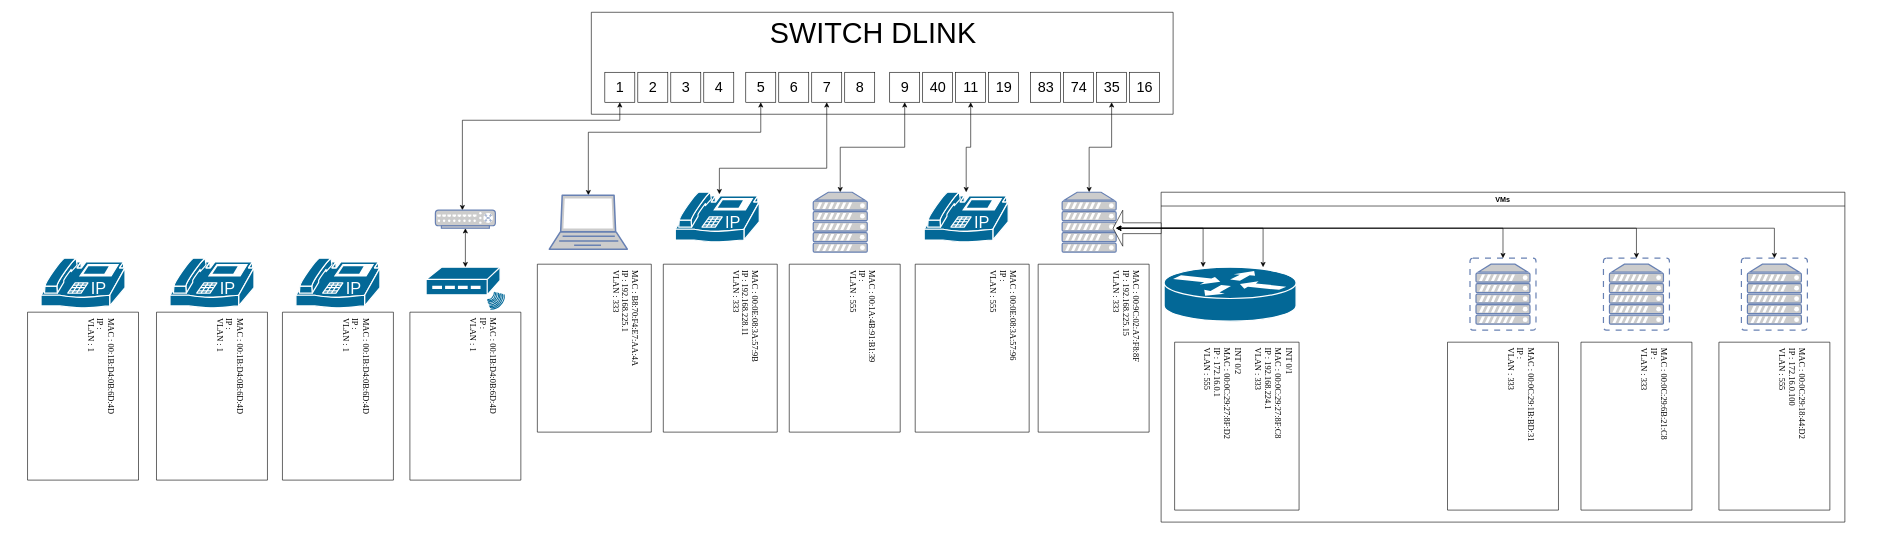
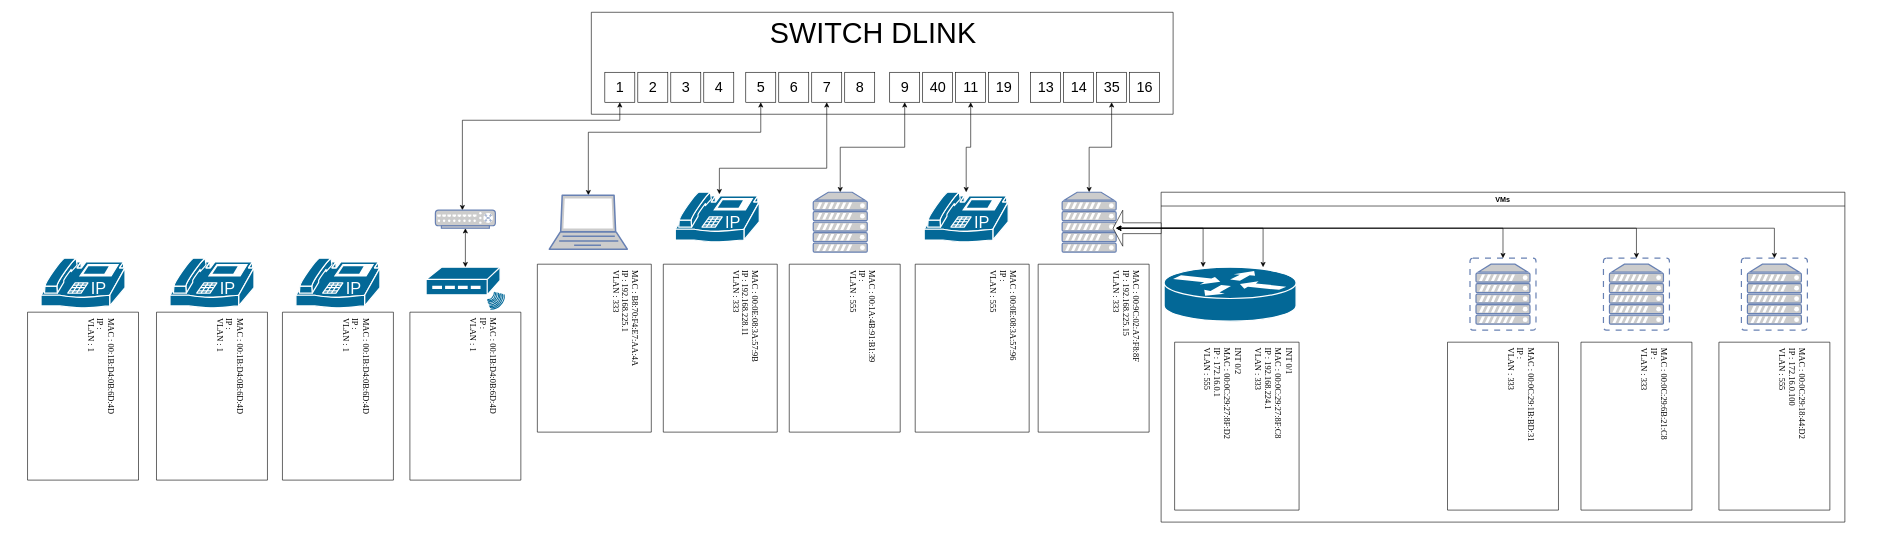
node "83": label "83" -> "13"
node "74": label "74" -> "14"
